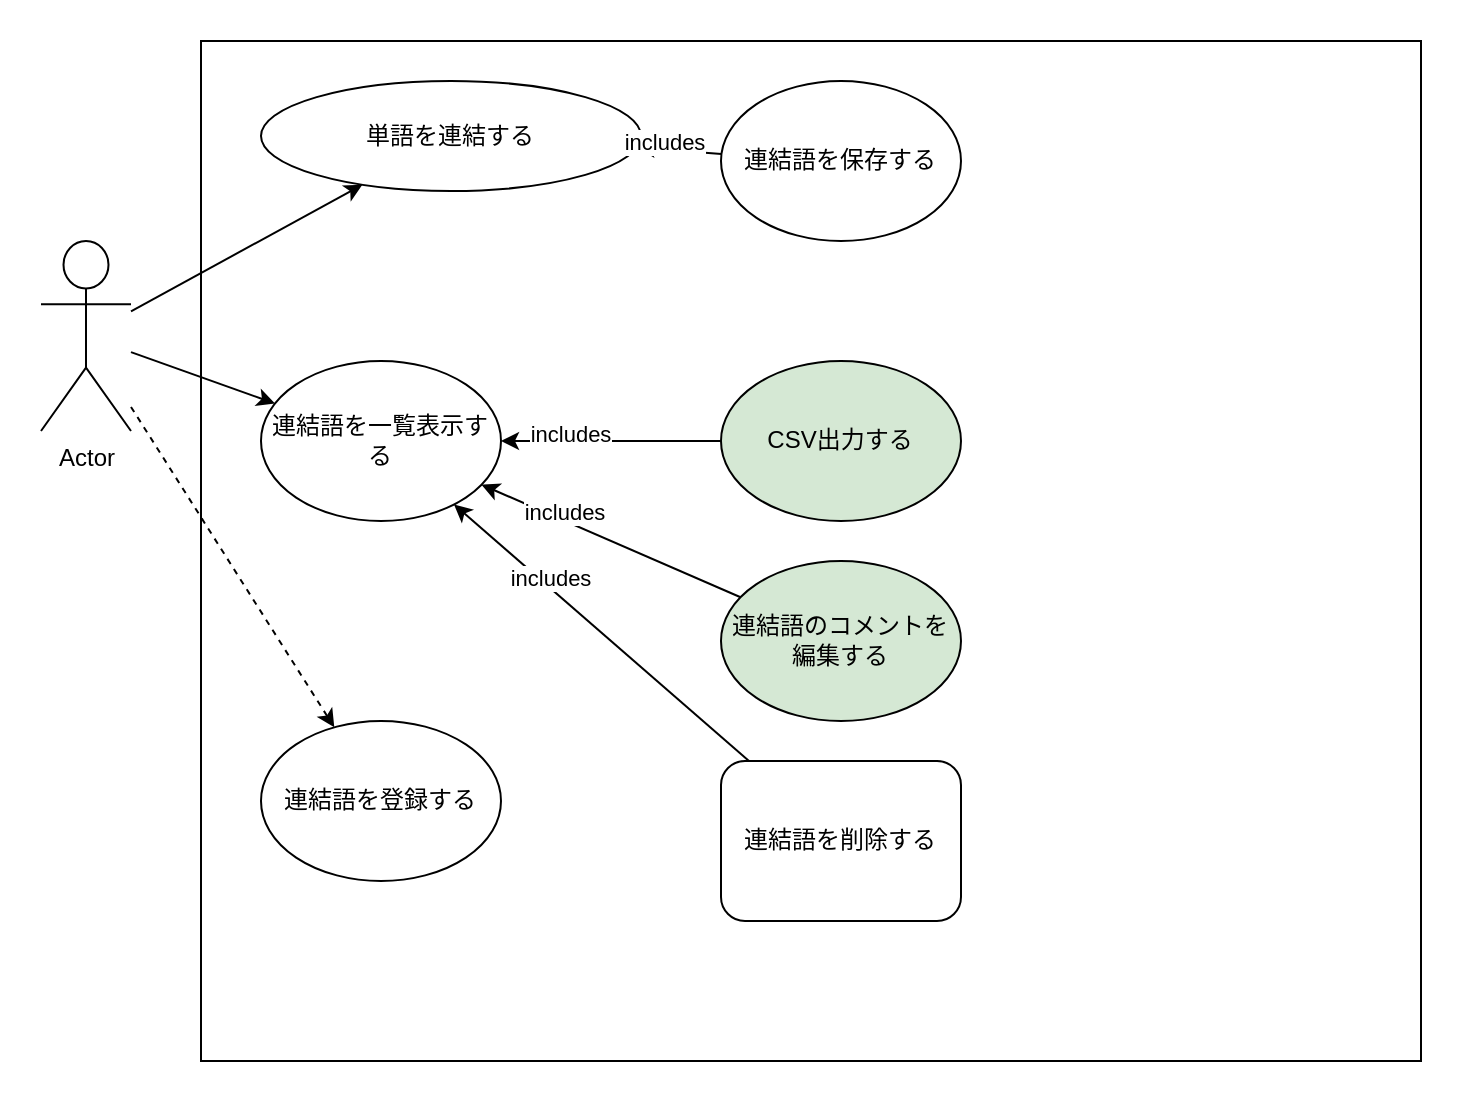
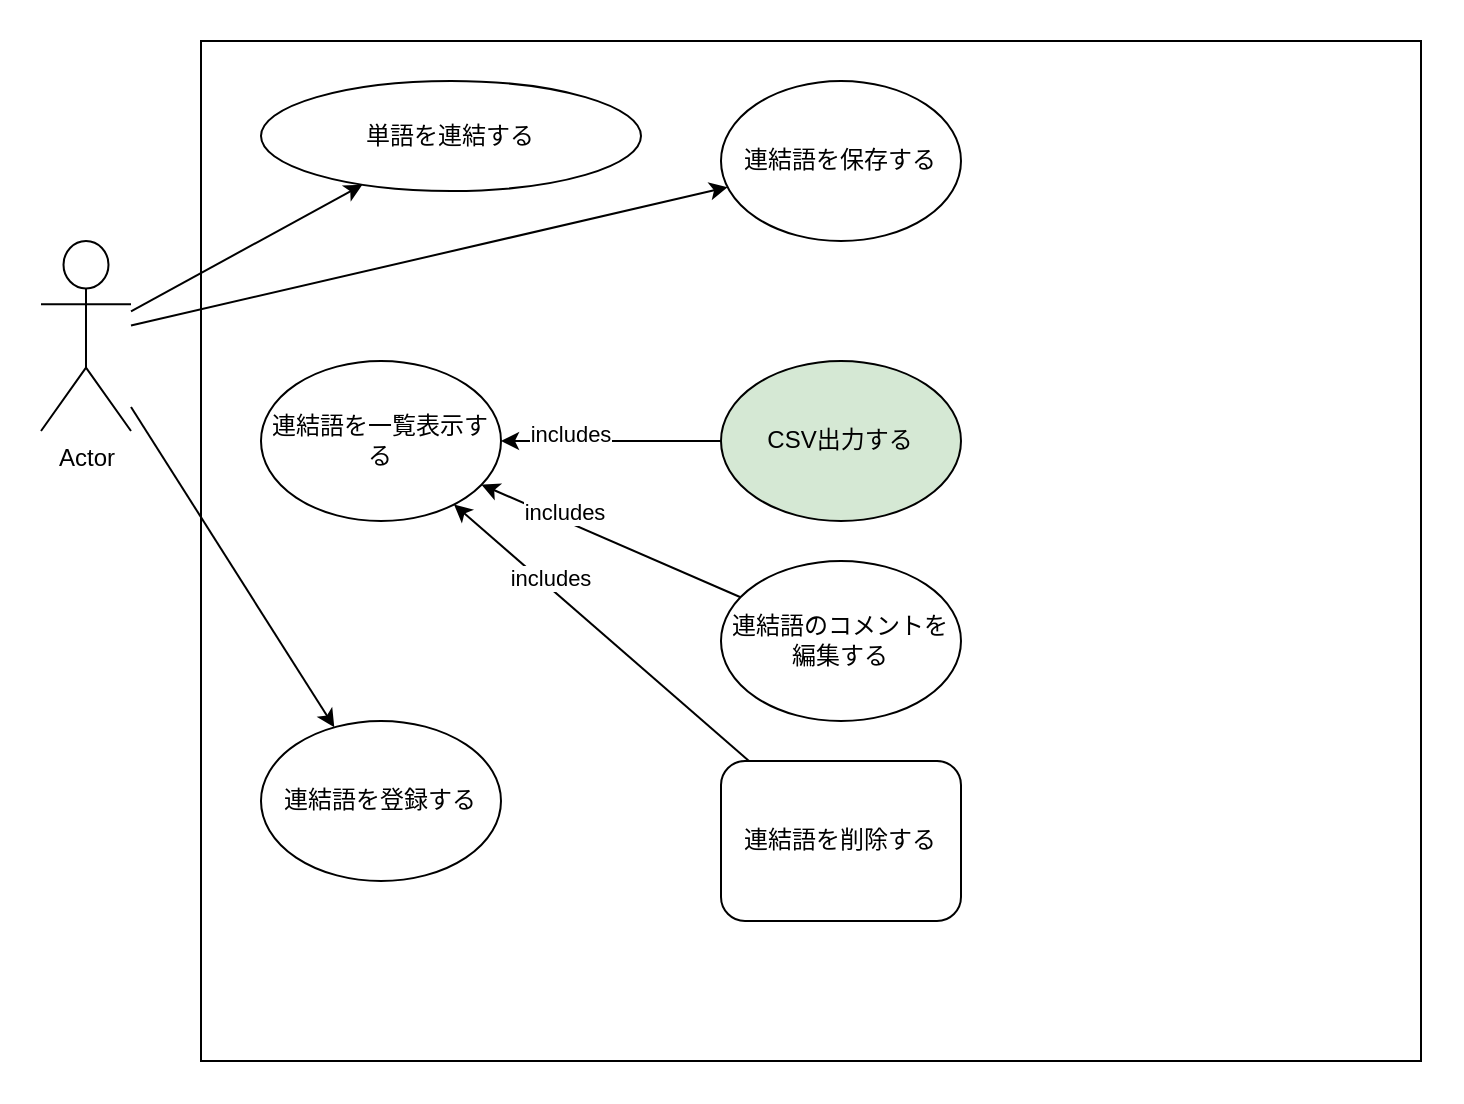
edge "連結語を保存する" -> "単語を連結する": removed, label "includes"
edge "Actor" -> "連結語を一覧表示する": now "Actor" -> "連結語を保存する"
edge "Actor" -> "連結語を登録する": style dashed -> solid
node "連結語のコメントを編集する": fillcolor #d5e8d4 -> #ffffff
